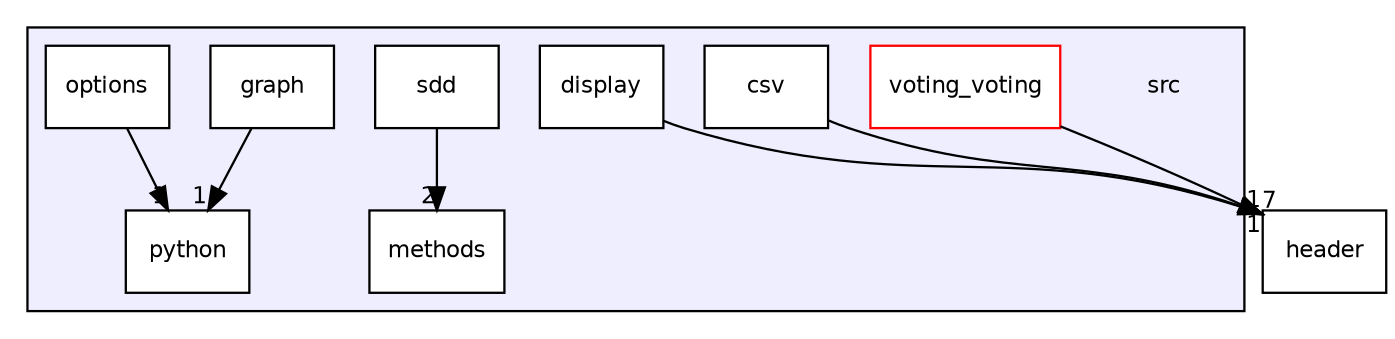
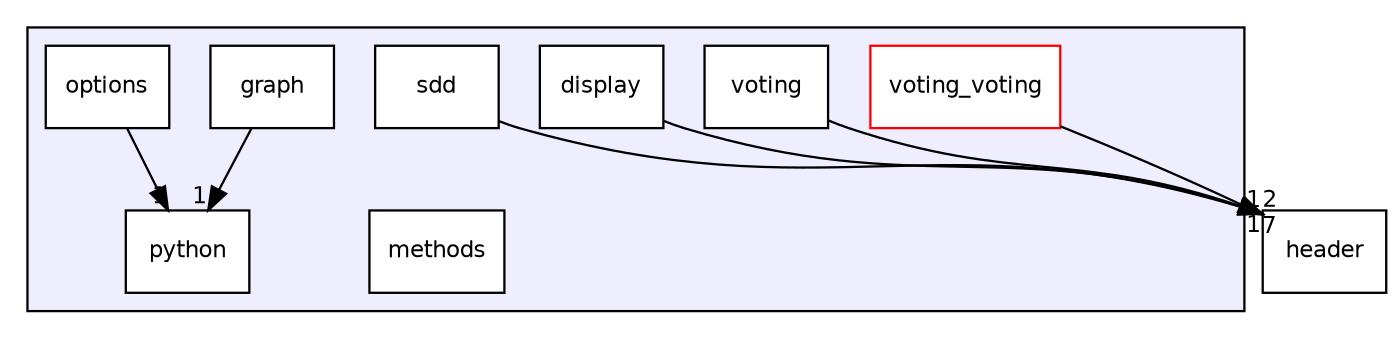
node "csv": label "csv" -> "voting"
node "src": removed
edge "sdd" -> "methods": now "sdd" -> "header"
